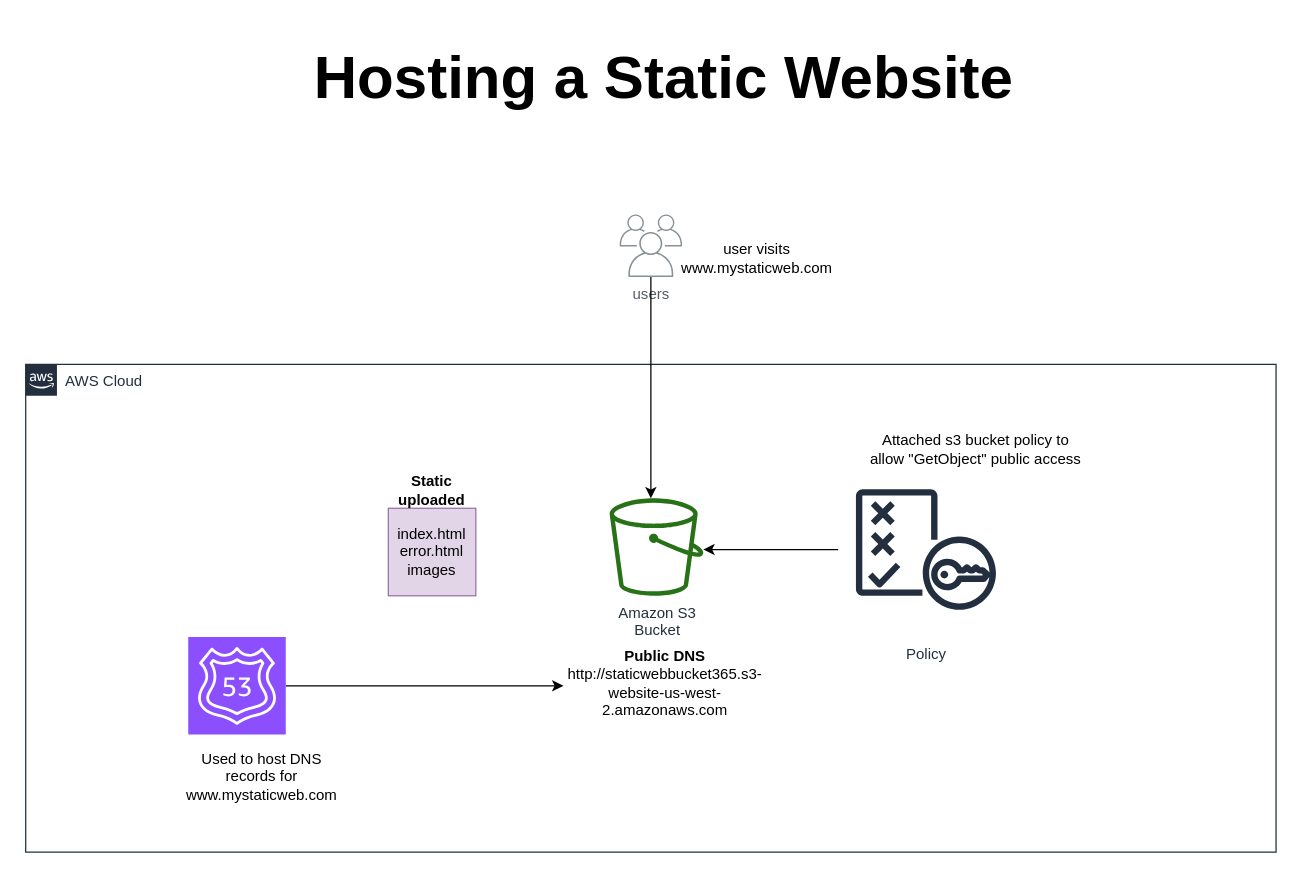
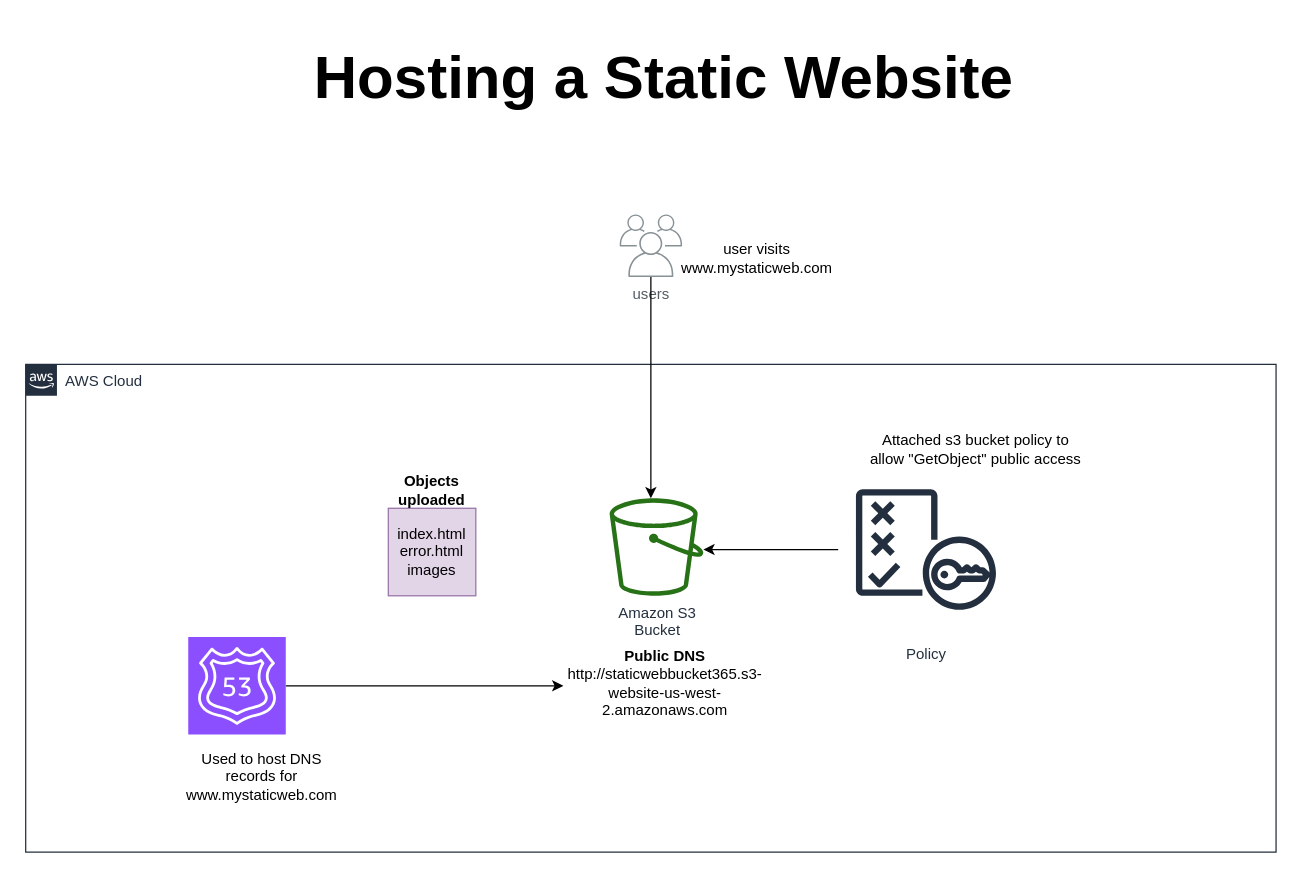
node "Static uploaded": label "Static uploaded" -> "Objects uploaded"
